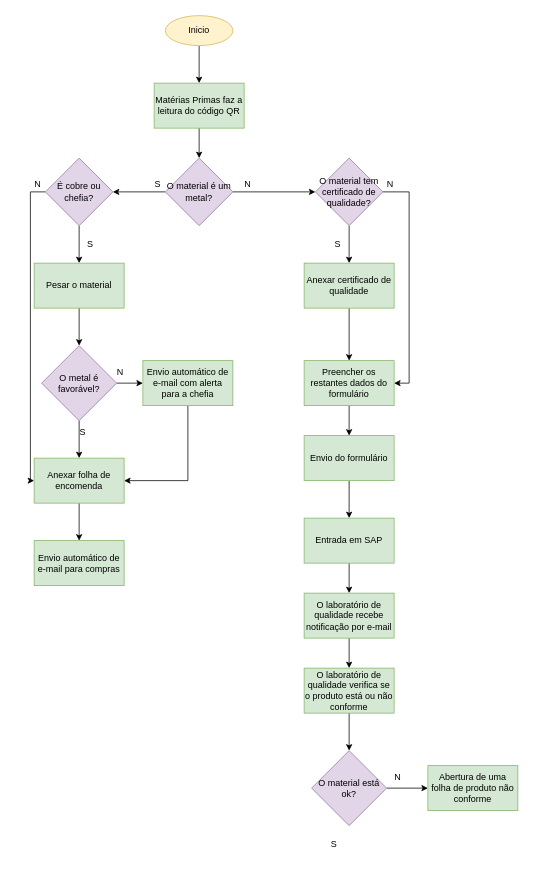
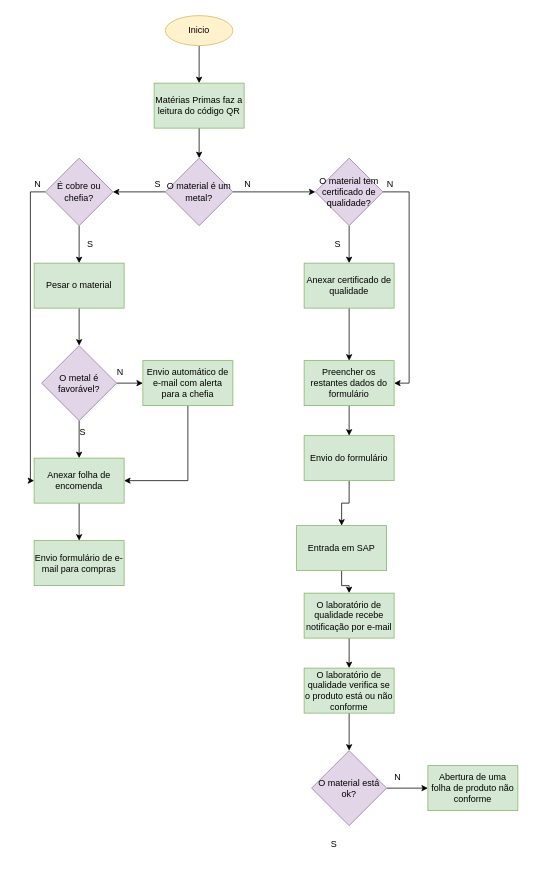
node "Entrada em SAP": moved (349, 540) -> (342, 548)
node "Envio automático de e-mail para compras": label "Envio automático de e-mail para compras" -> "Envio formulário de e-mail para compras"
